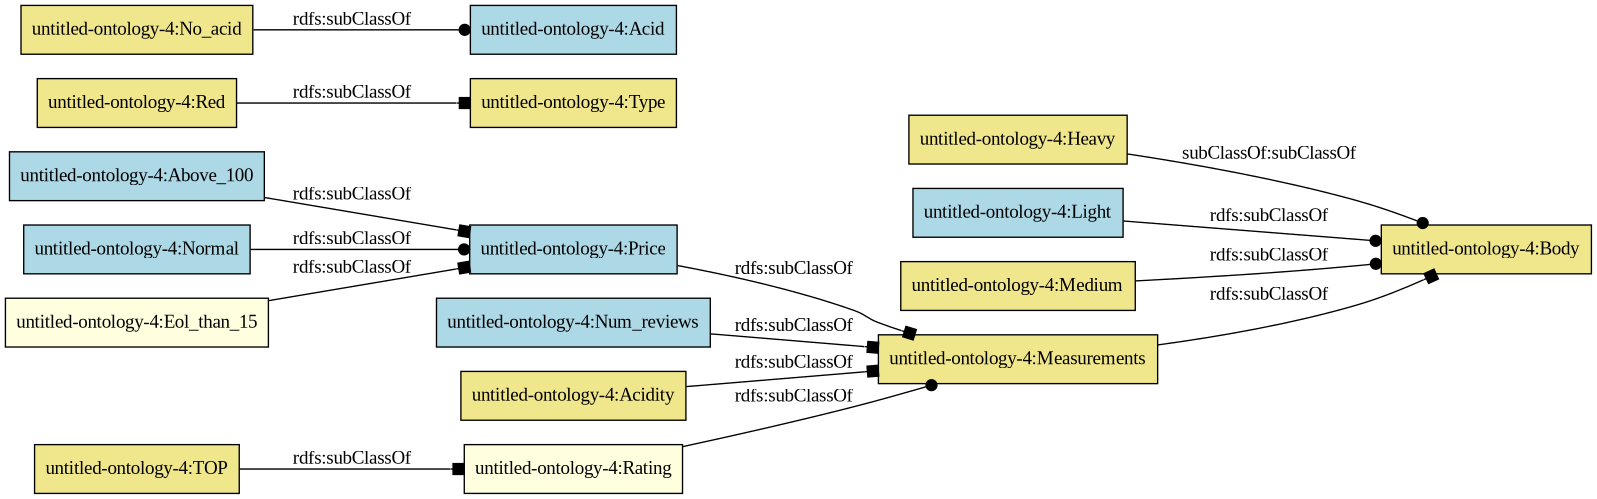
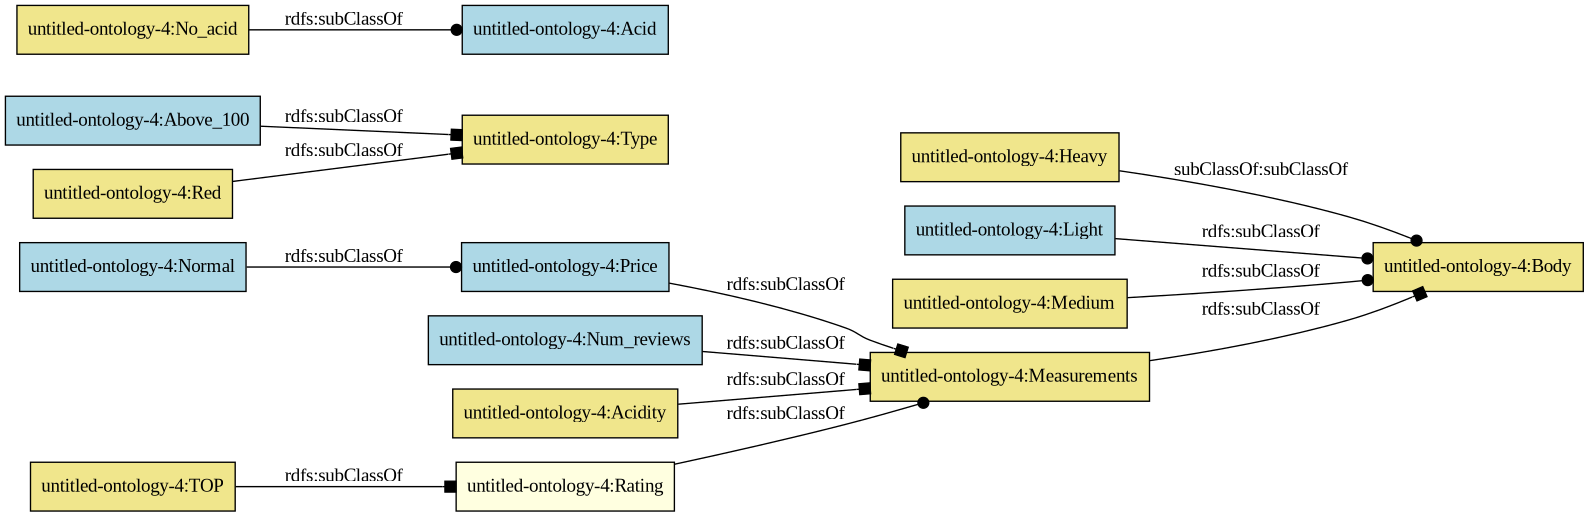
edge "untitled-ontology-4:Above_100" -> "untitled-ontology-4:Price": now "untitled-ontology-4:Above_100" -> "untitled-ontology-4:Type"
node "untitled-ontology-4:Eol_than_15": removed
